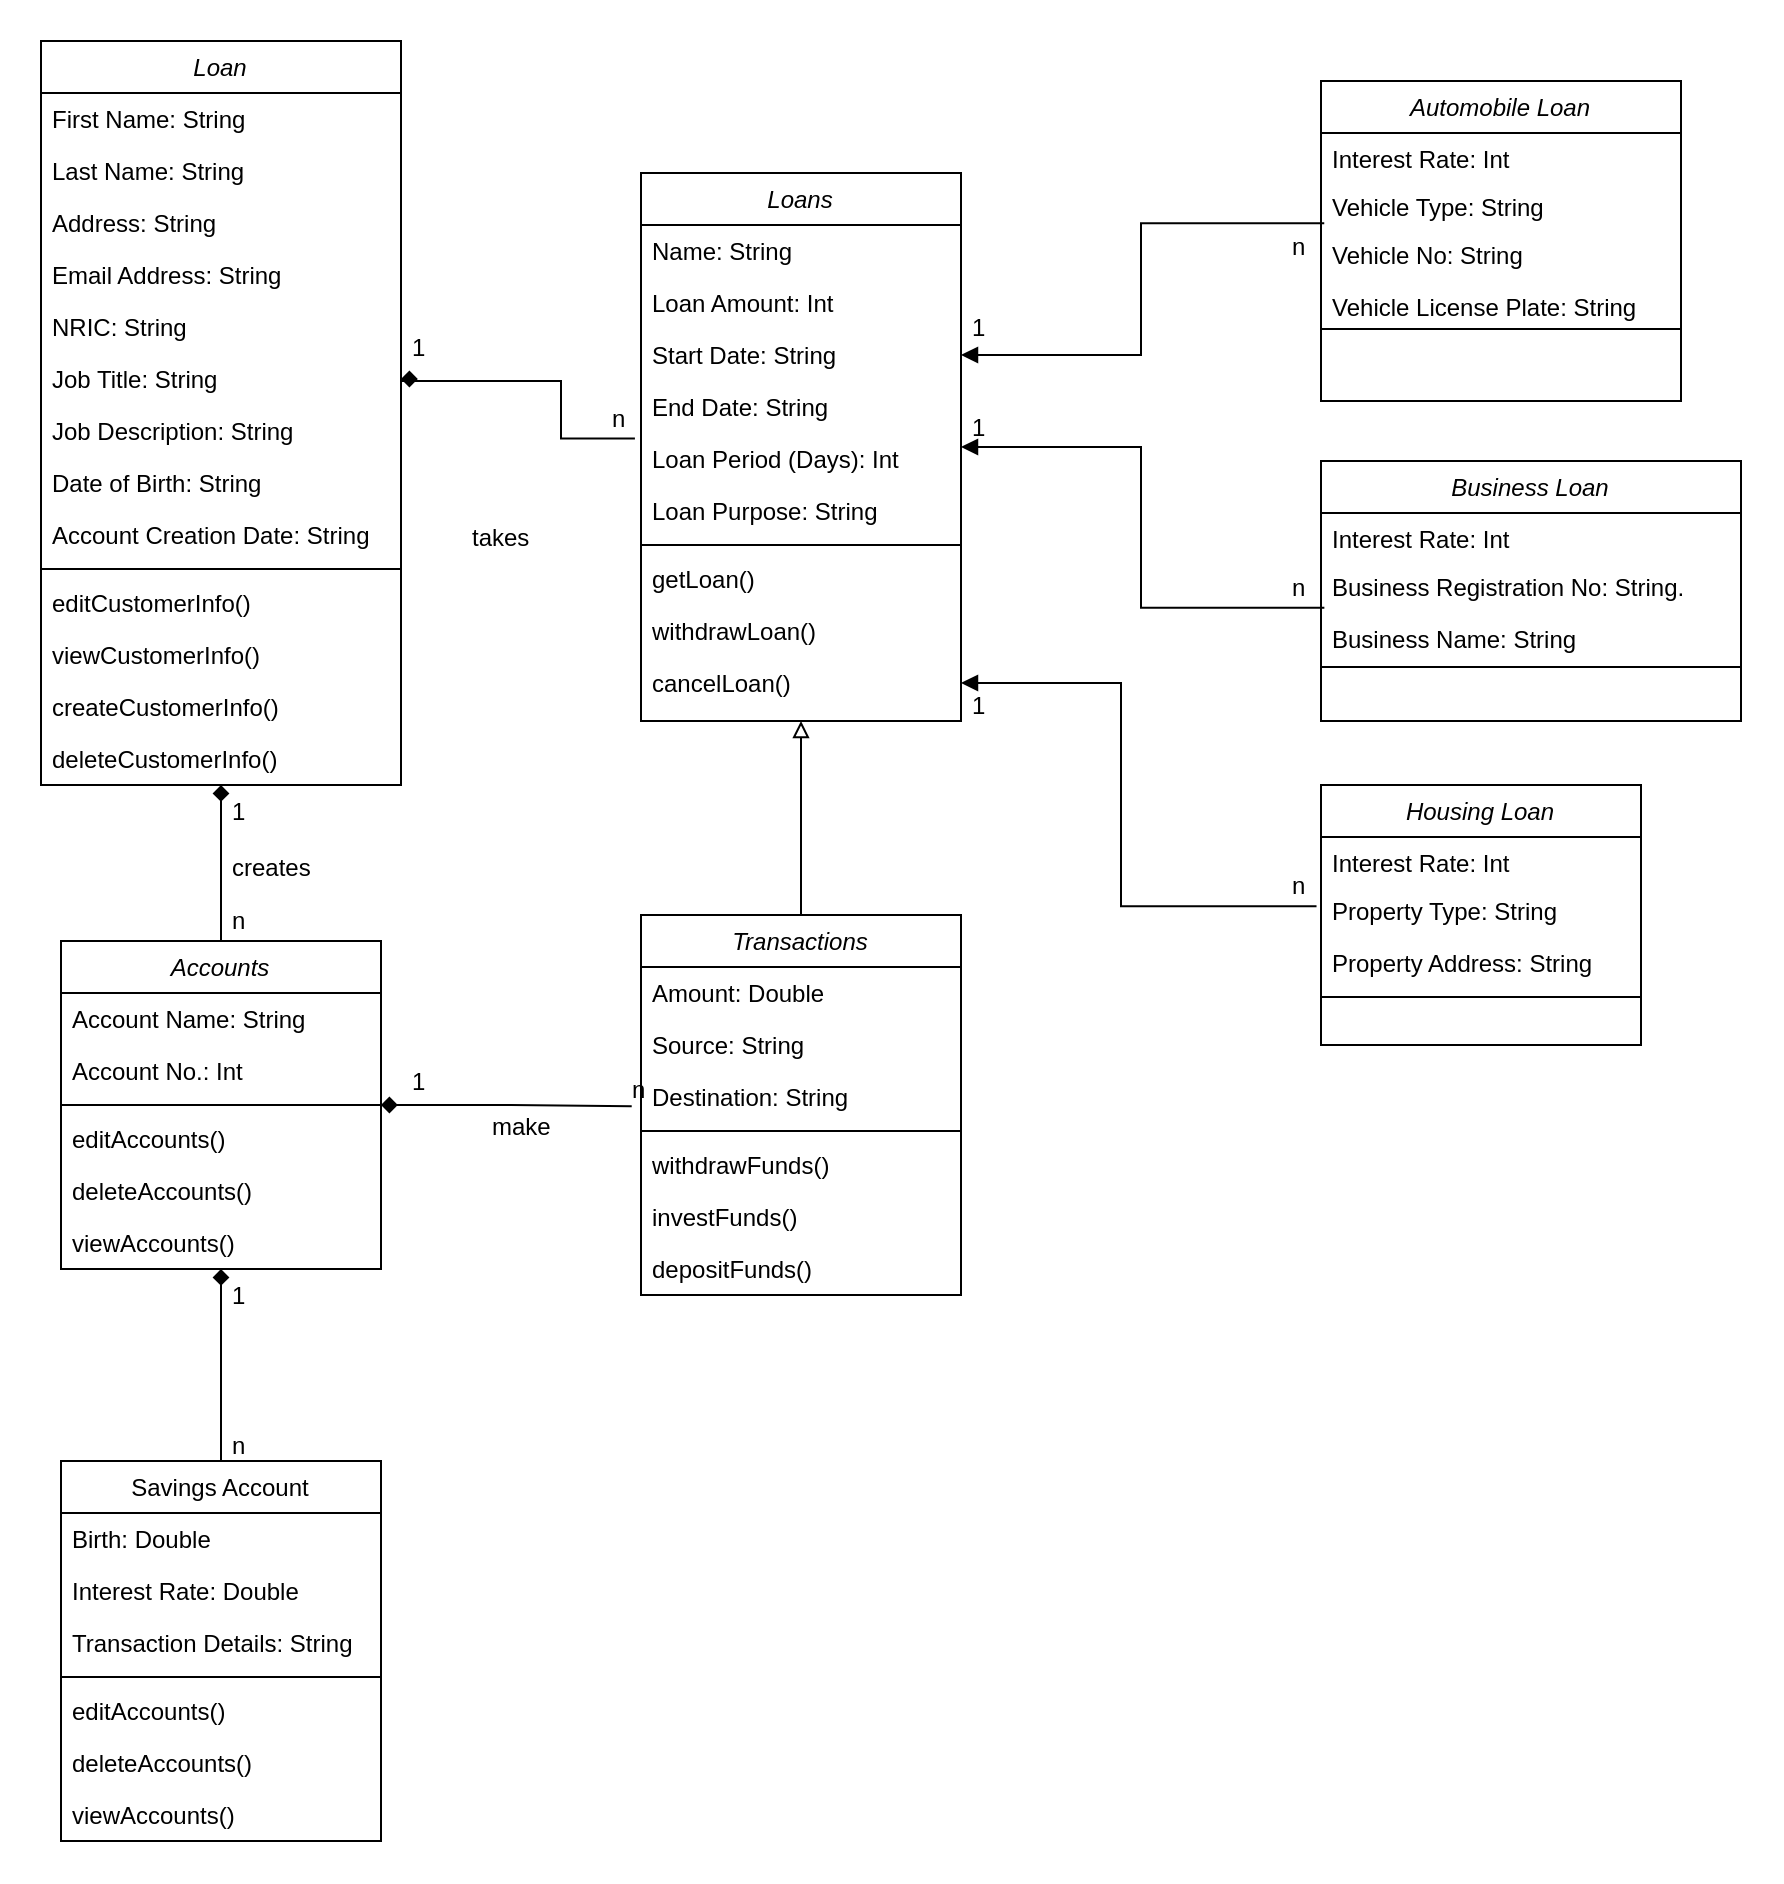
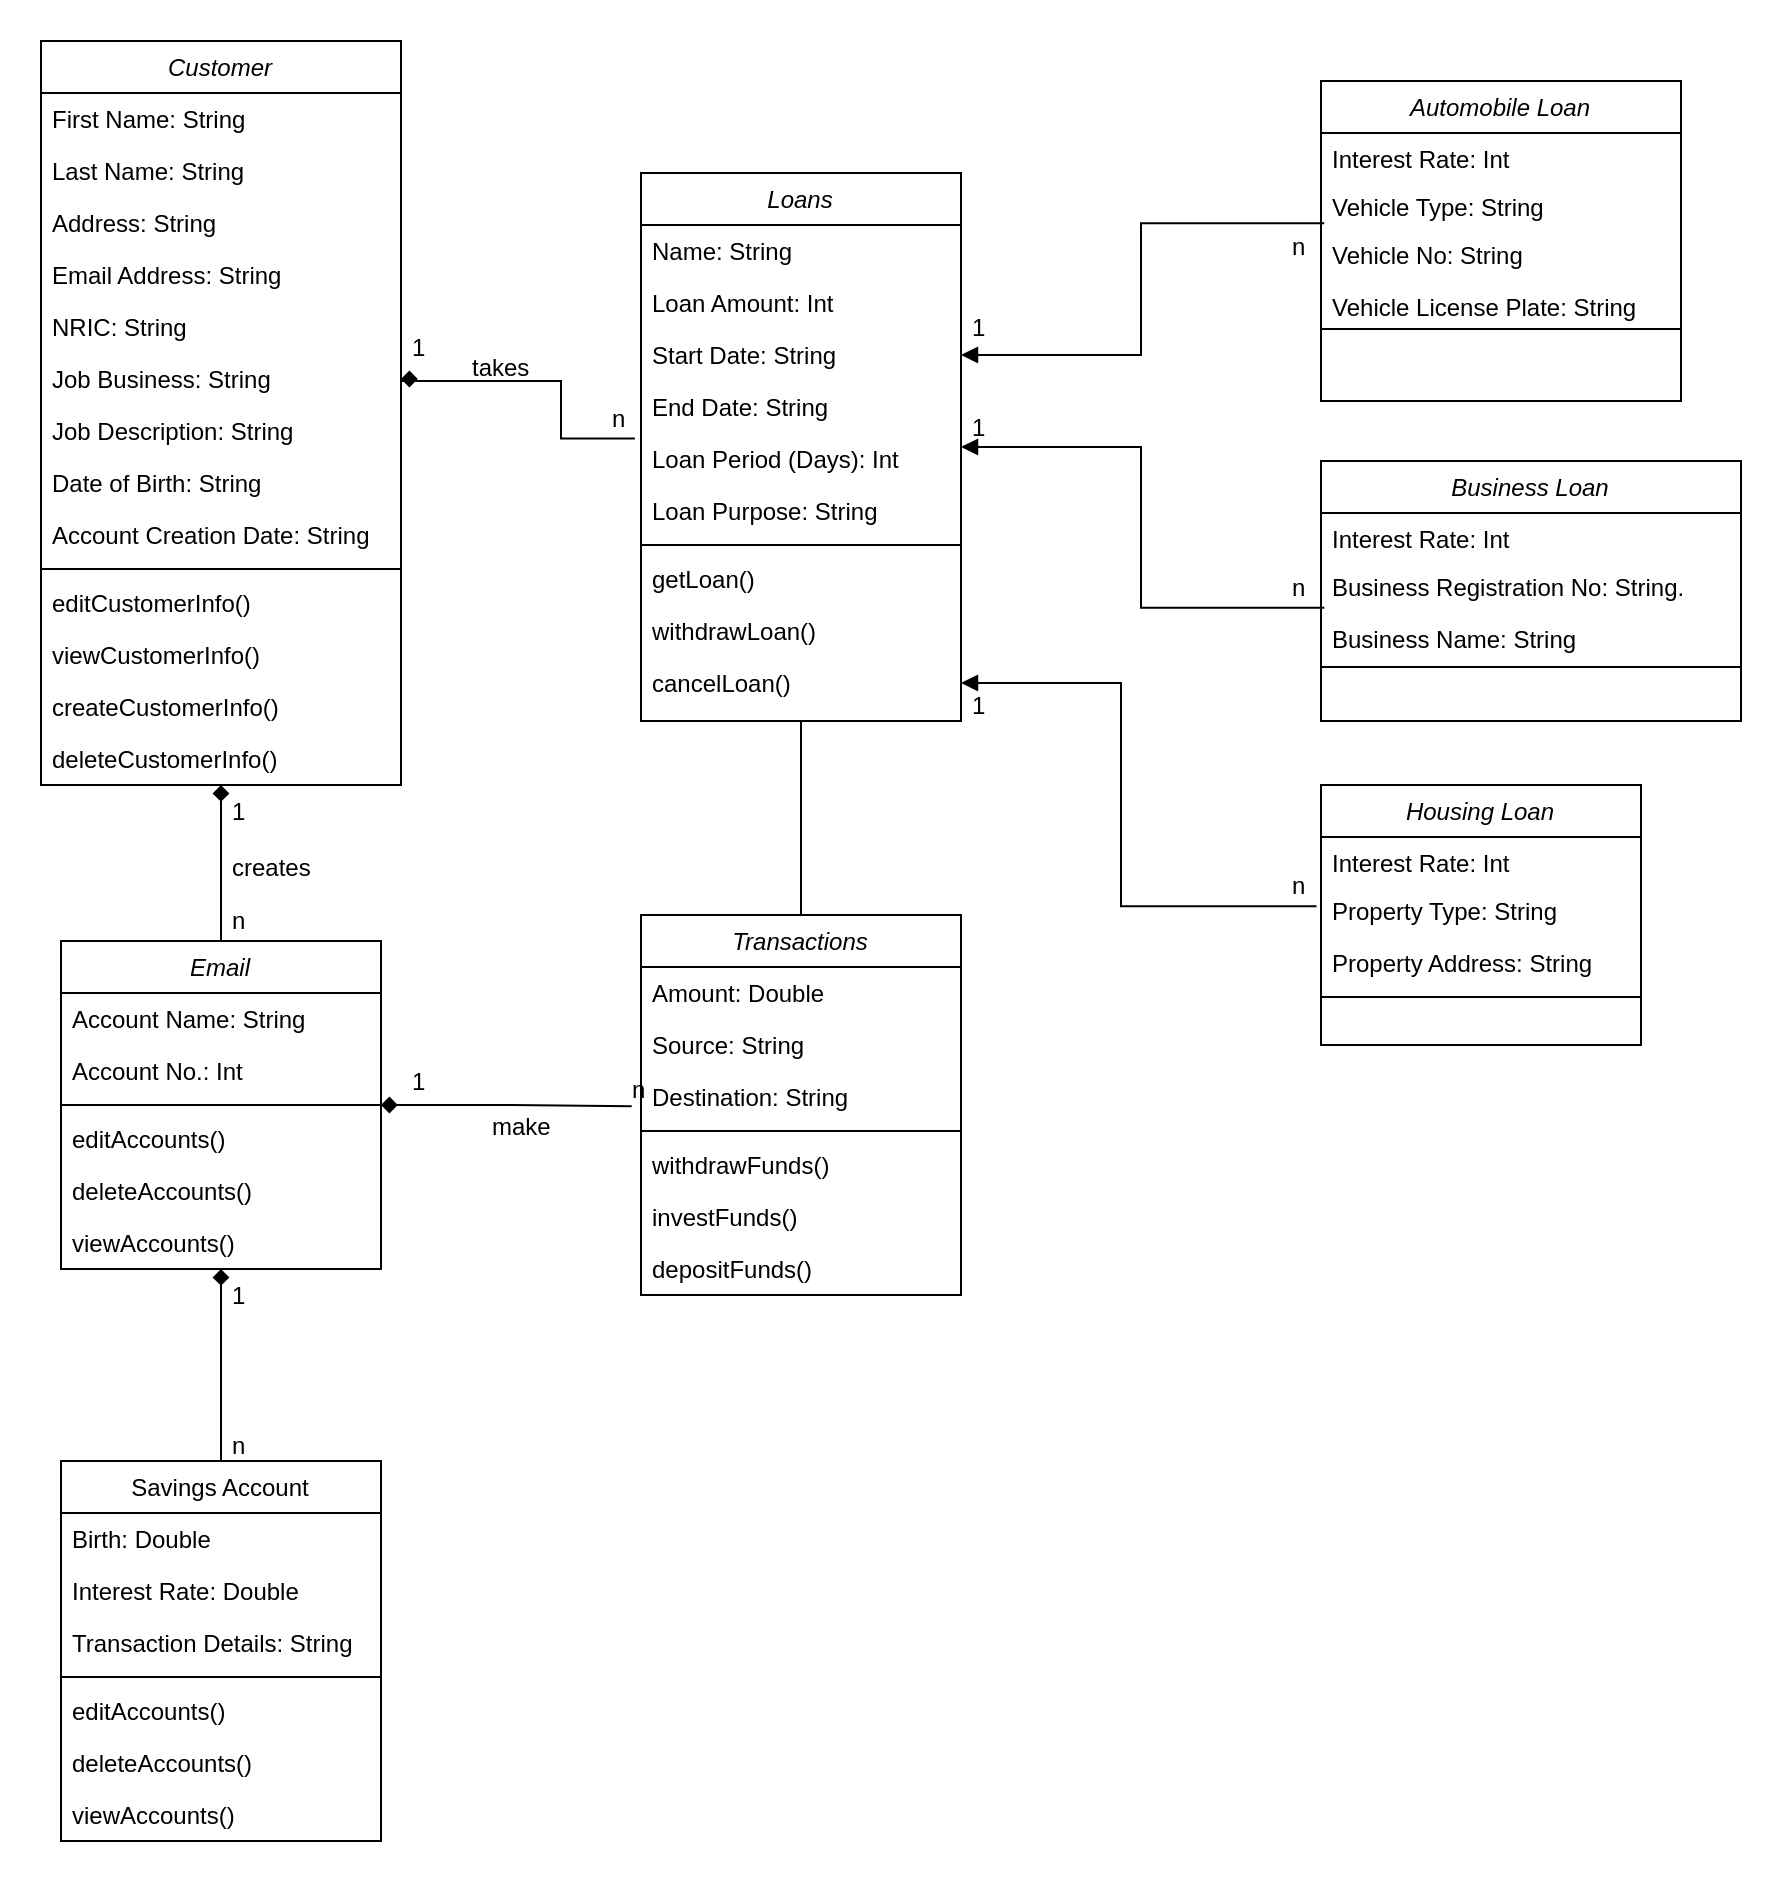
node "Loan": label "Loan" -> "Customer"
node "Job Title: String": label "Job Title: String" -> "Job Business: String"
node "takes": moved (501, 541) -> (501, 371)
edge "Transactions" -> "Loans": arrowhead block -> none
node "Accounts": label "Accounts" -> "Email"
